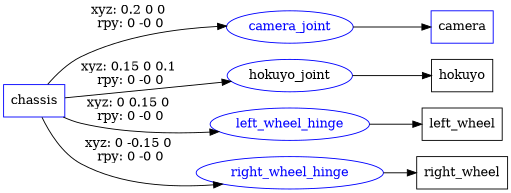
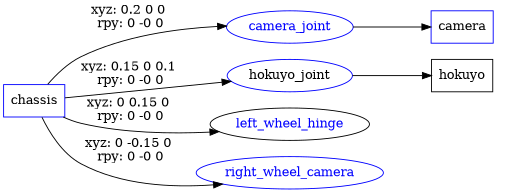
node "left_wheel_hinge": color blue -> black
node "left_wheel": removed
node "right_wheel_hinge": label "right_wheel_hinge" -> "right_wheel_camera"
node "right_wheel": removed
